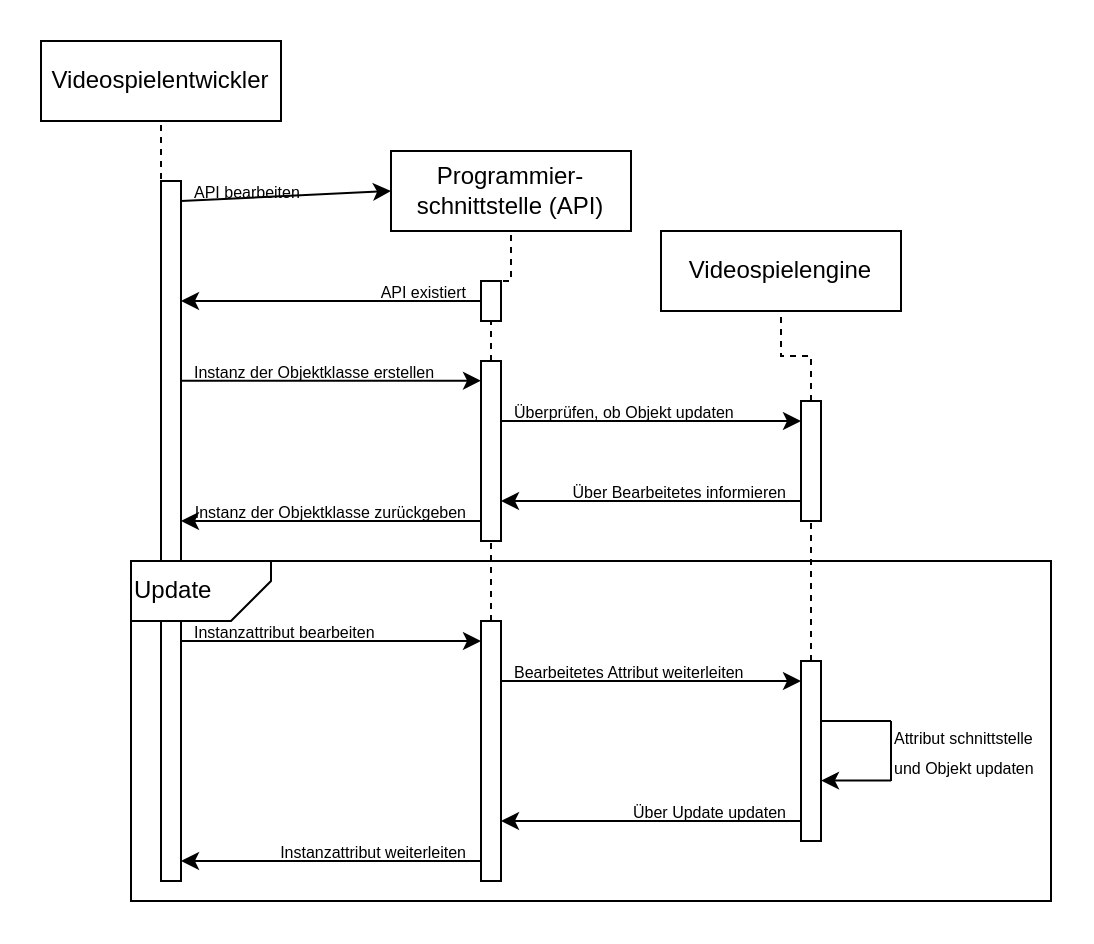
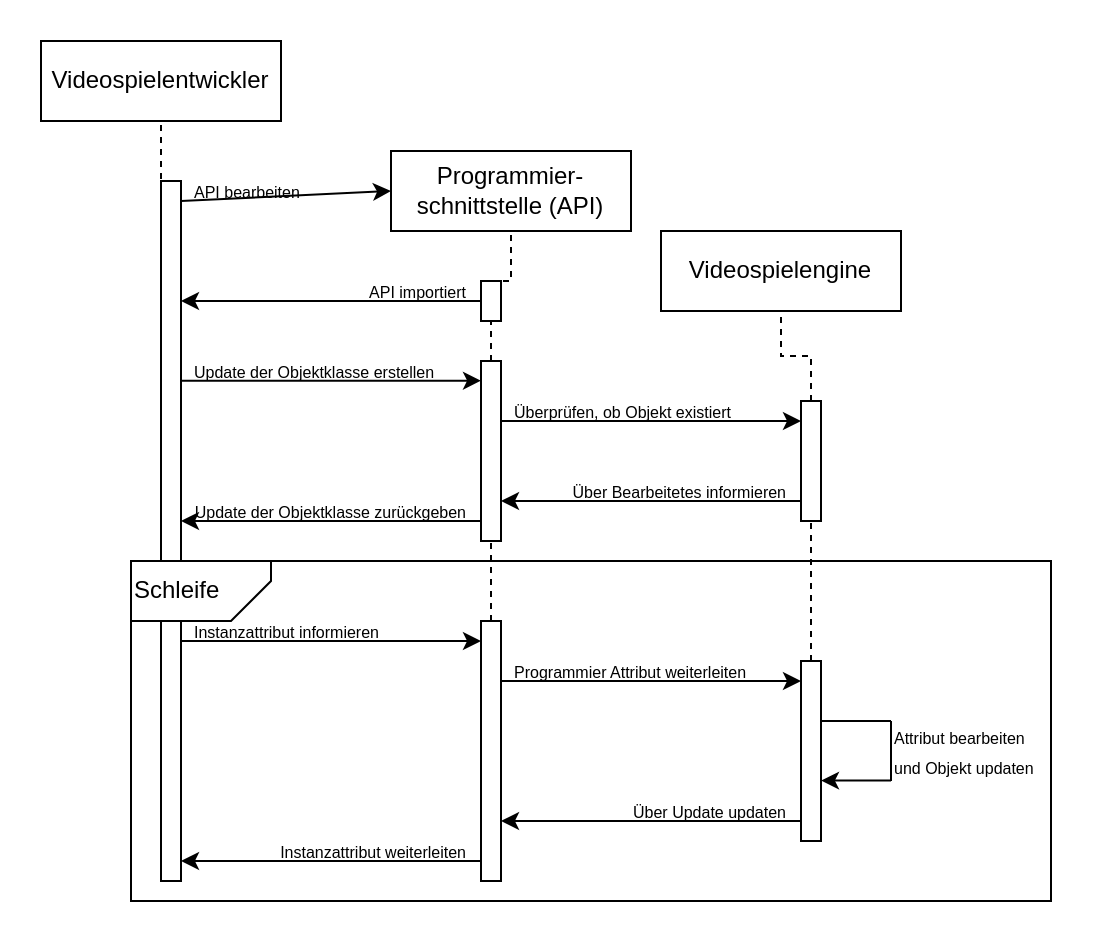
node "API existiert": label "API existiert" -> "API importiert"
node "Instanz der Objektklasse erstellen": label "Instanz der Objektklasse erstellen" -> "Update der Objektklasse erstellen"
node "Überprüfen, ob Objekt updaten": label "Überprüfen, ob Objekt updaten" -> "Überprüfen, ob Objekt existiert"
node "Instanz der Objektklasse zurückgeben": label "Instanz der Objektklasse zurückgeben" -> "Update der Objektklasse zurückgeben"
node "Update": label "Update" -> "Schleife"
node "Instanzattribut bearbeiten": label "Instanzattribut bearbeiten" -> "Instanzattribut informieren"
node "Bearbeitetes Attribut weiterleiten": label "Bearbeitetes Attribut weiterleiten" -> "Programmier Attribut weiterleiten"
node "Attribut schnittstelle und Objekt updaten": label "Attribut schnittstelle und Objekt updaten" -> "Attribut bearbeiten und Objekt updaten"
